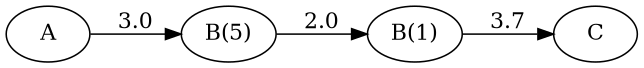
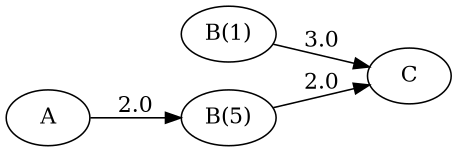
edge "A" -> "B(5)": label "3.0" -> "2.0"
edge "B(1)" -> "C": label "3.7" -> "3.0"
edge "B(5)" -> "B(1)": now "B(5)" -> "C"
